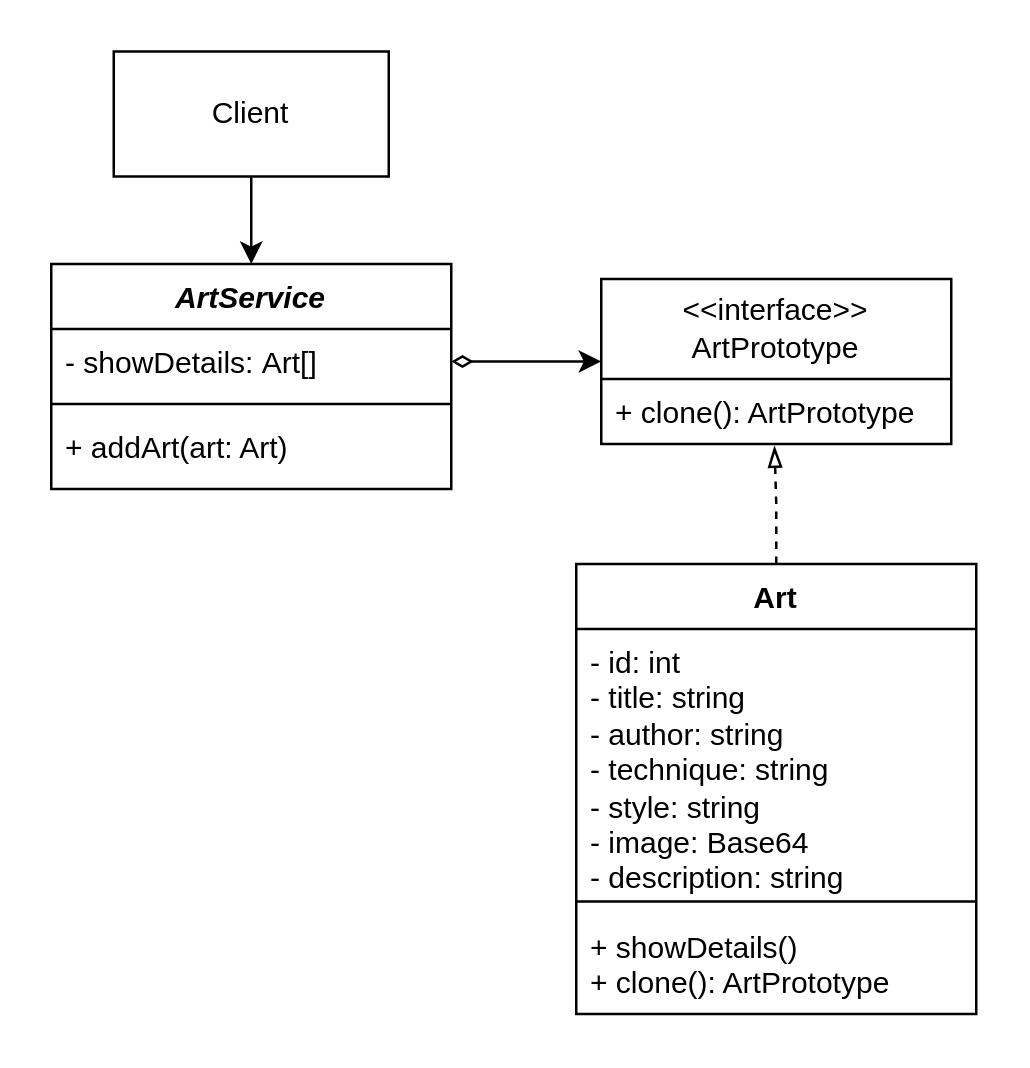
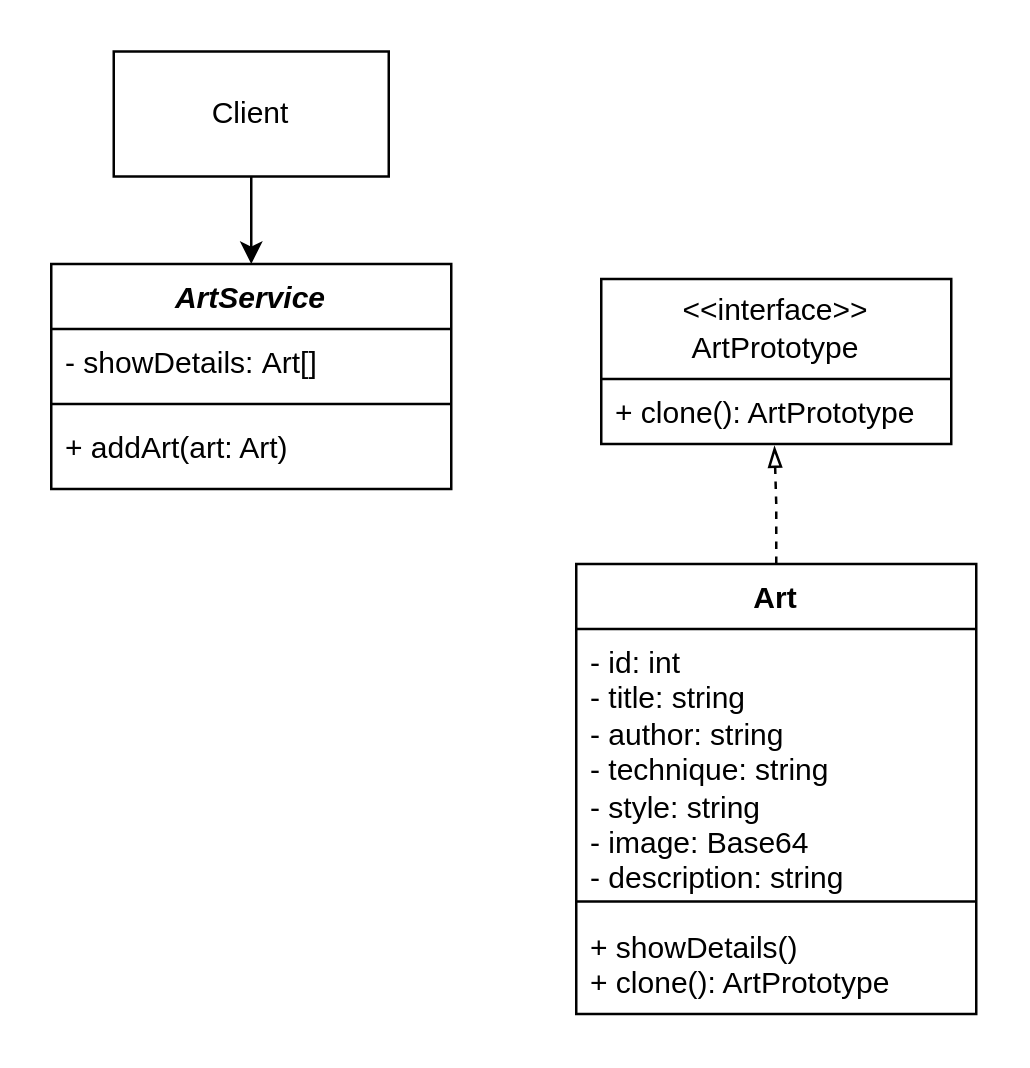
edge "- showDetails: Art[]" -- "<<interface>> ArtPrototype": removed
